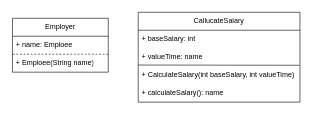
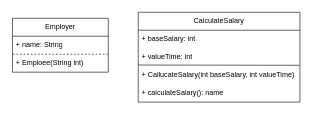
node "CallucateSalary": label "CallucateSalary" -> "CalculateSalary"
node "+ name: Emploee": label "+ name: Emploee" -> "+ name: String"
node "+ valueTime: name": label "+ valueTime: name" -> "+ valueTime: int"
node "+ Emploee(String name)": label "+ Emploee(String name)" -> "+ Emploee(String int)"
node "+ CalculateSalary(int baseSalary, int valueTime)": label "+ CalculateSalary(int baseSalary, int valueTime)" -> "+ CallucateSalary(int baseSalary, int valueTime)"
